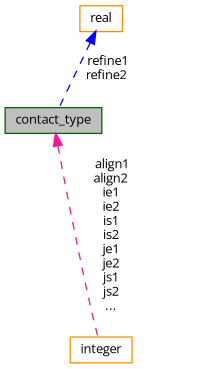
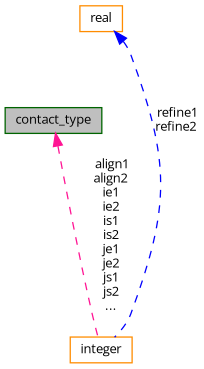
edge "contact_type" -> "real": now "integer" -> "real"
